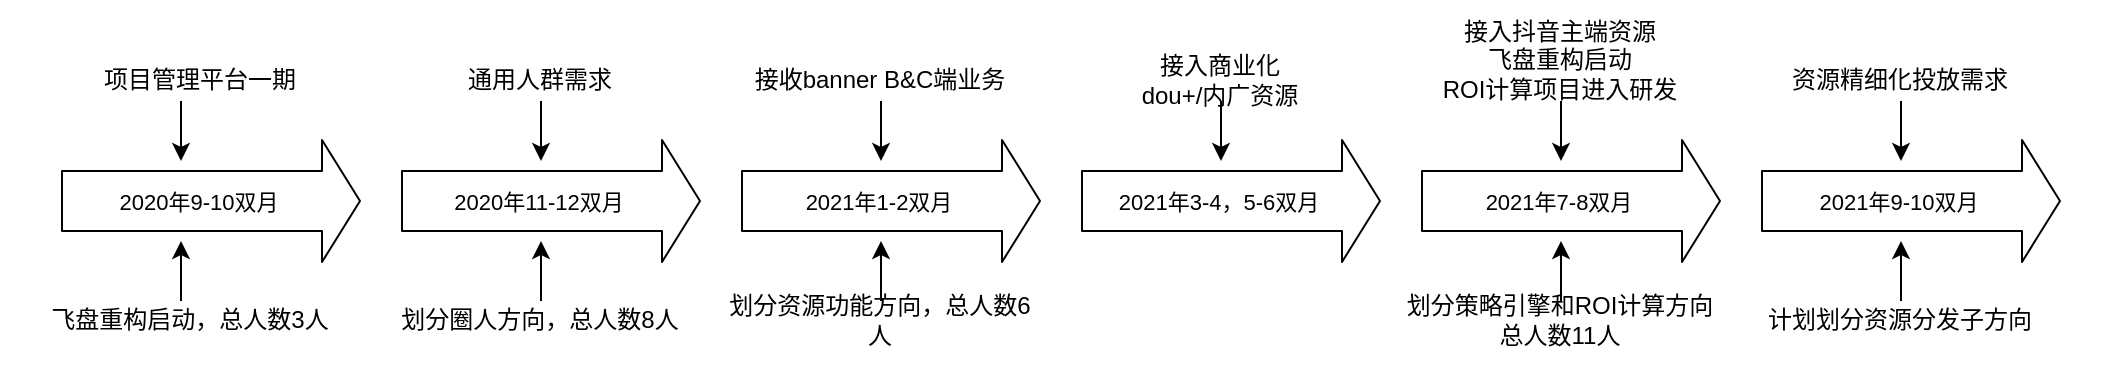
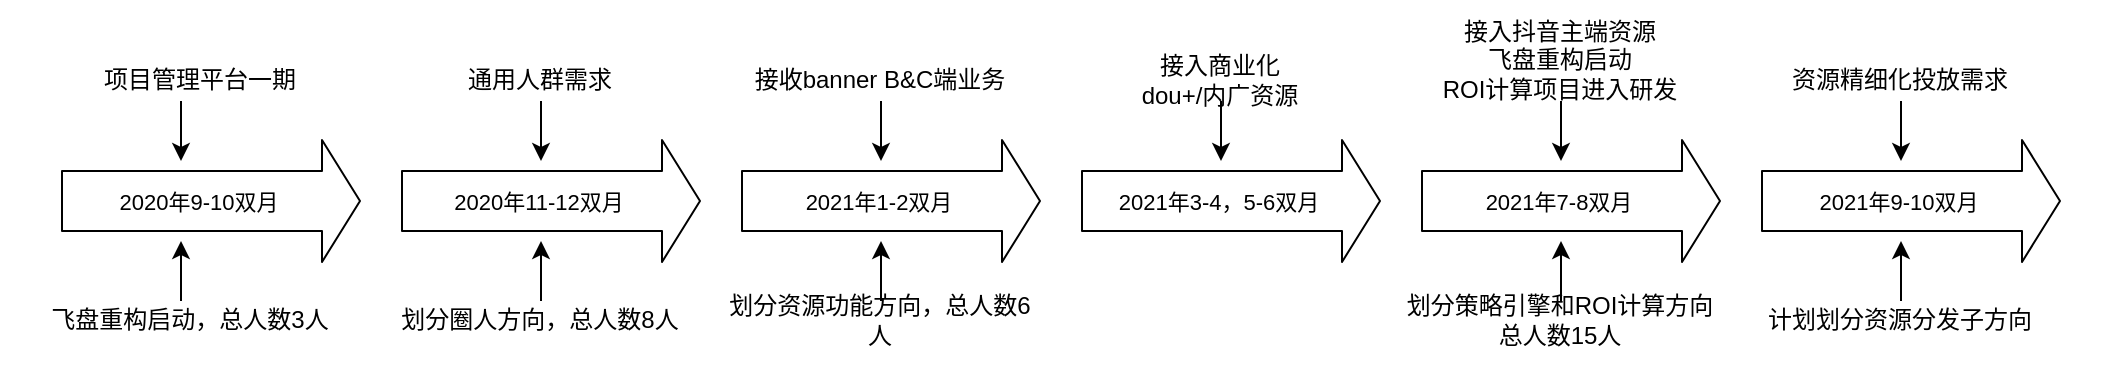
node "划分策略引擎和ROI计算方向 总人数11人": label "划分策略引擎和ROI计算方向 总人数11人" -> "划分策略引擎和ROI计算方向 总人数15人"
